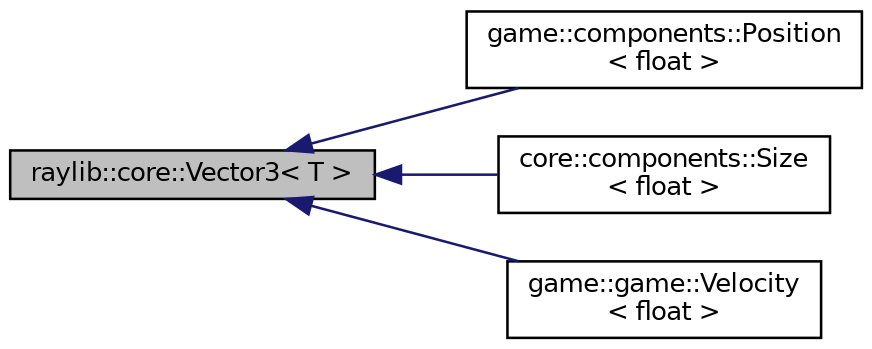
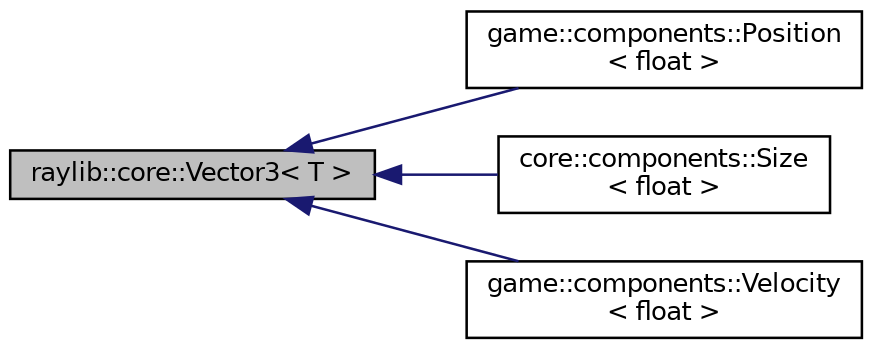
node "game::game::Velocity < float >": label "game::game::Velocity < float >" -> "game::components::Velocity < float >"
